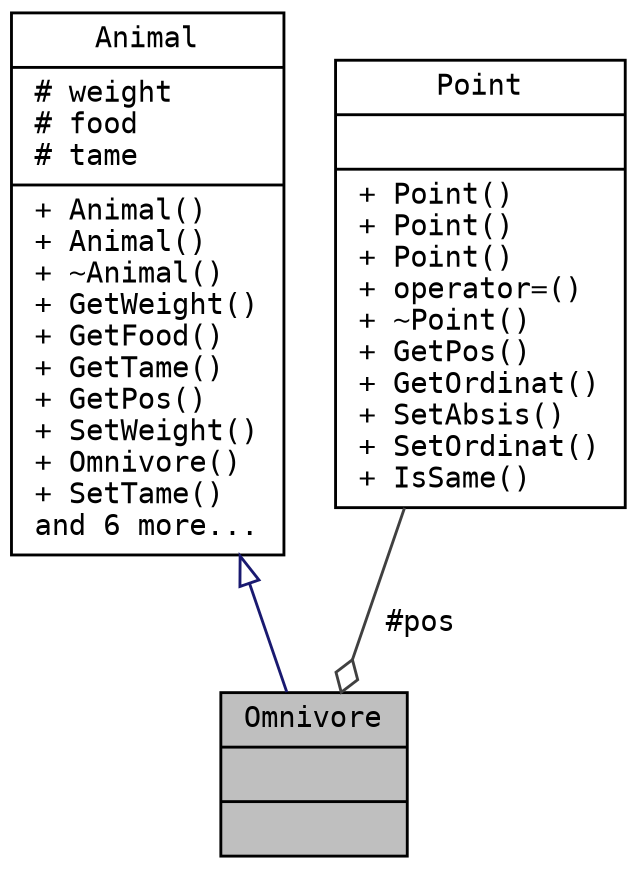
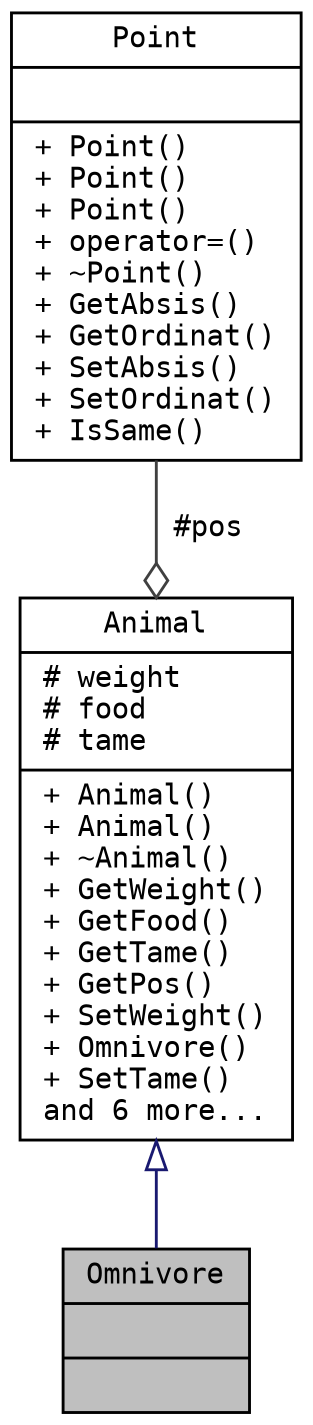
node "Point": text "+ GetPos()" -> "+ GetAbsis()"
edge "Point" -> "Omnivore": now "Point" -> "Animal"
